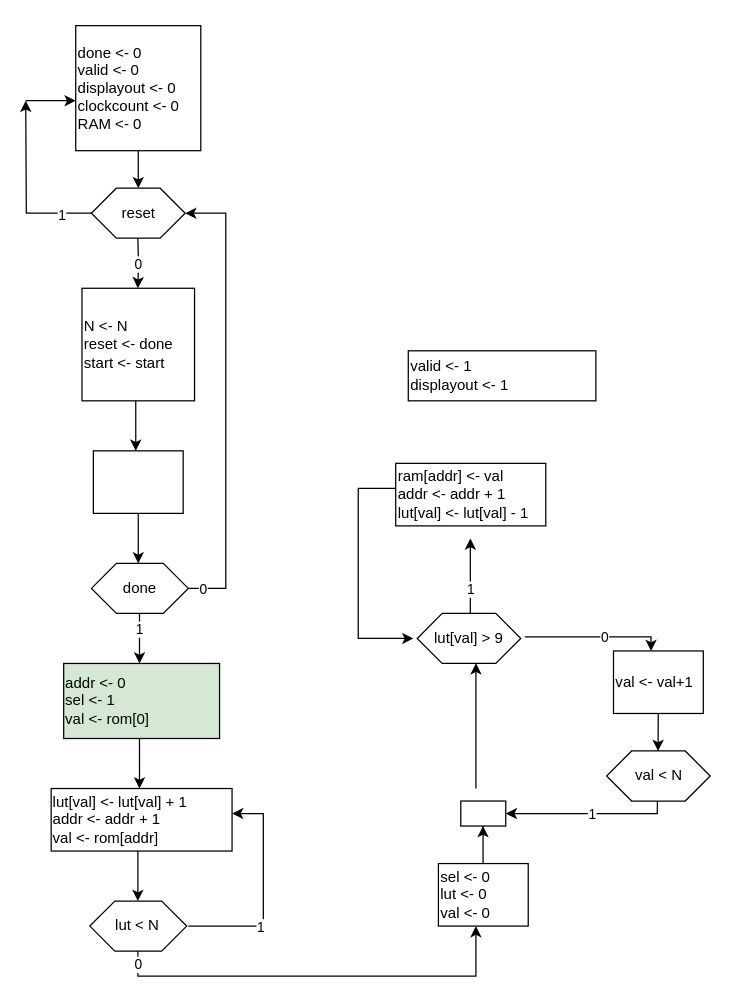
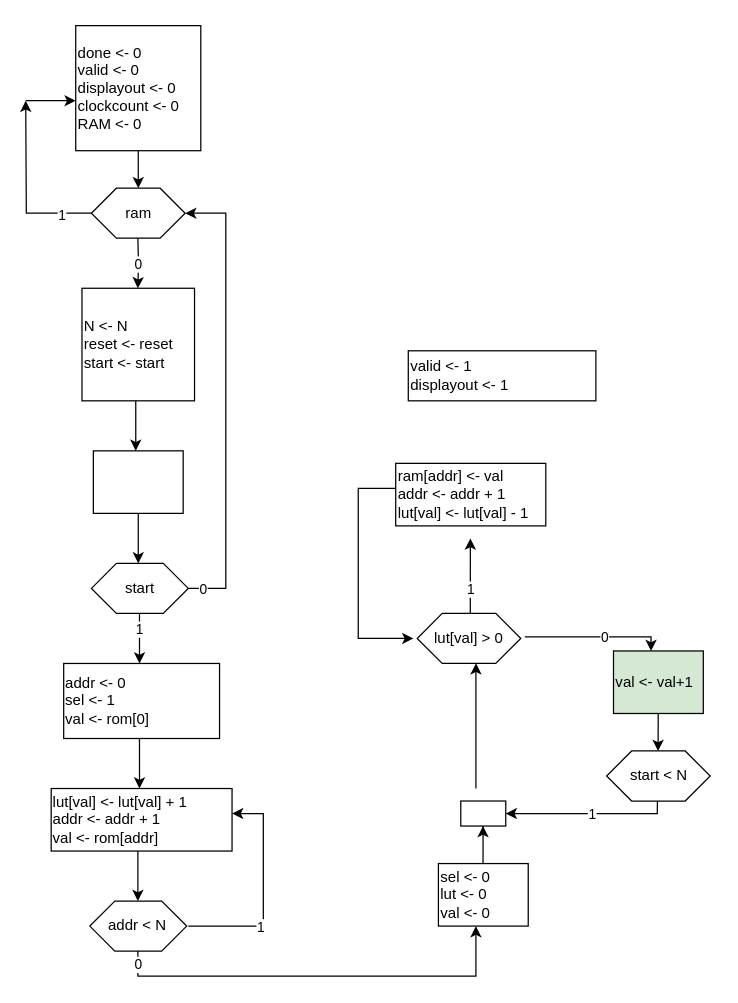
node "reset": label "reset" -> "ram"
node "N <- N reset <- done start <- start": label "N <- N reset <- done start <- start" -> "N <- N reset <- reset start <- start"
node "done": label "done" -> "start"
node "lut[val] > 9": label "lut[val] > 9" -> "lut[val] > 0"
node "val <- val+1": fillcolor #ffffff -> #d5e8d4
node "addr <- 0 sel <- 1 val <- rom[0]": fillcolor #d5e8d4 -> #ffffff
node "val < N": label "val < N" -> "start < N"
node "lut < N": label "lut < N" -> "addr < N"
